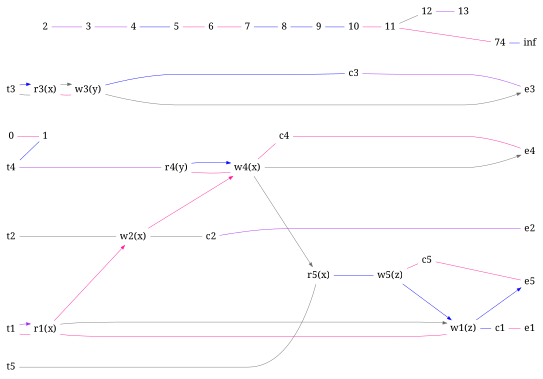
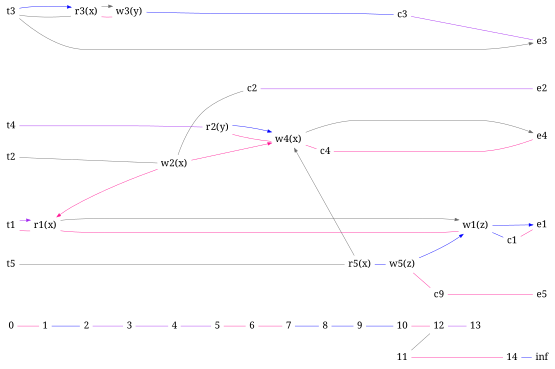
edge "4" -> "5": color blue -> purple
edge "10" -> "11": now "10" -> "12"
node "74": label "74" -> "14"
edge "w3(y)" -> "e3": now "t3" -> "e3"
edge "1" -> "t4": now "1" -> "2"
node "r4(y)": label "r4(y)" -> "r2(y)"
edge "w4(x)" -> "r5(x)": reversed
node "c5": label "c5" -> "c9"
edge "r1(x)" -> "w2(x)": reversed
edge "w1(z)" -> "e5": now "w1(z)" -> "e1"
